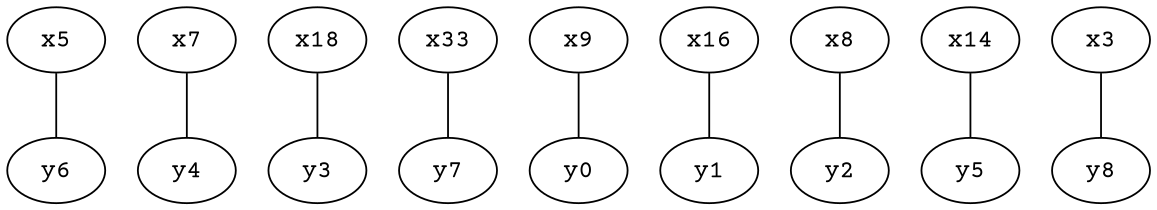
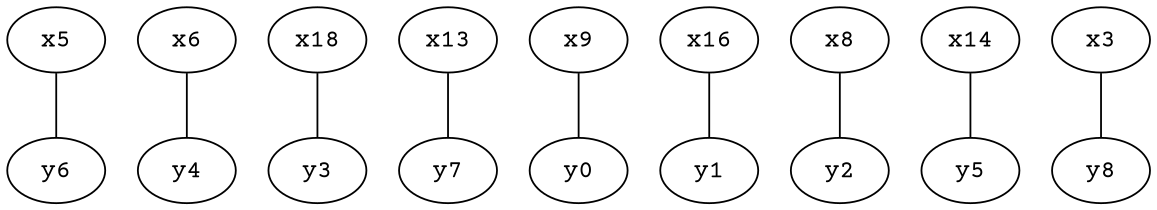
node "x7": label "x7" -> "x6"
node "x33": label "x33" -> "x13"
